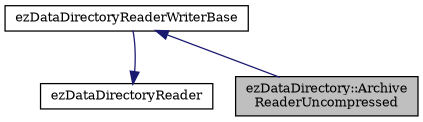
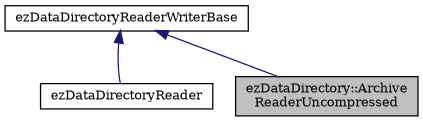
edge "ezDataDirectoryReaderWriterBase" -> "ezDataDirectoryReader": reversed
